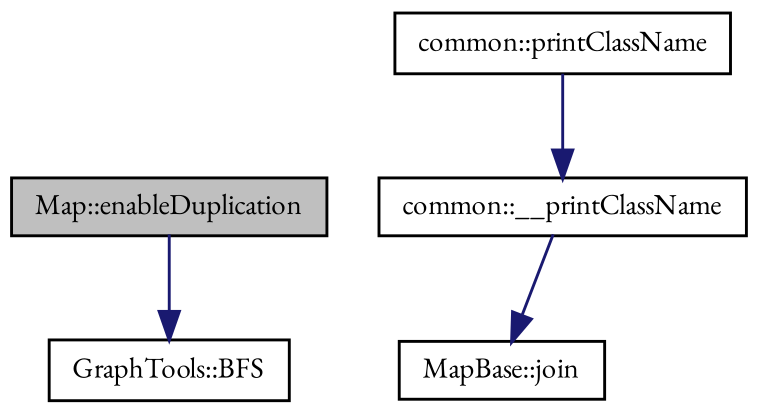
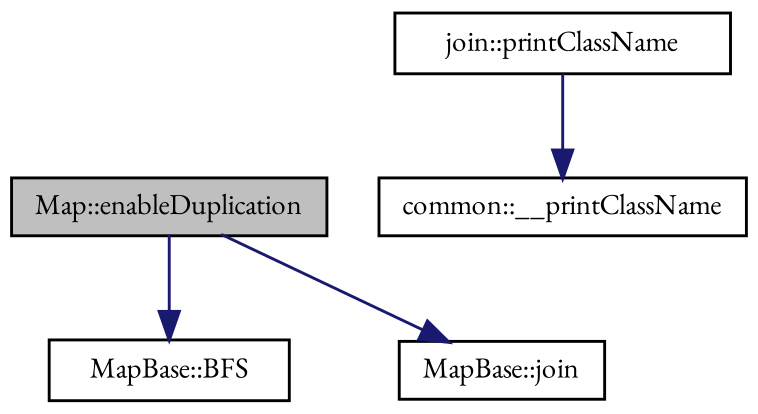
node "common::printClassName": label "common::printClassName" -> "join::printClassName"
edge "common::__printClassName" -> "MapBase::join": now "Map::enableDuplication" -> "MapBase::join"
node "GraphTools::BFS": label "GraphTools::BFS" -> "MapBase::BFS"
